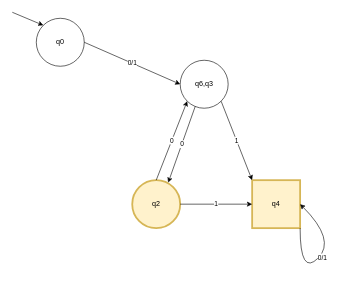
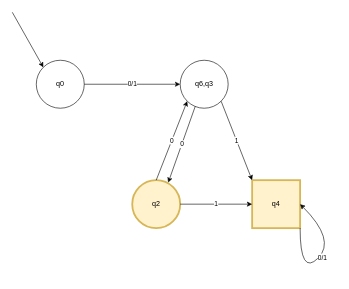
node "q0": moved (60, 42) -> (60, 84)
